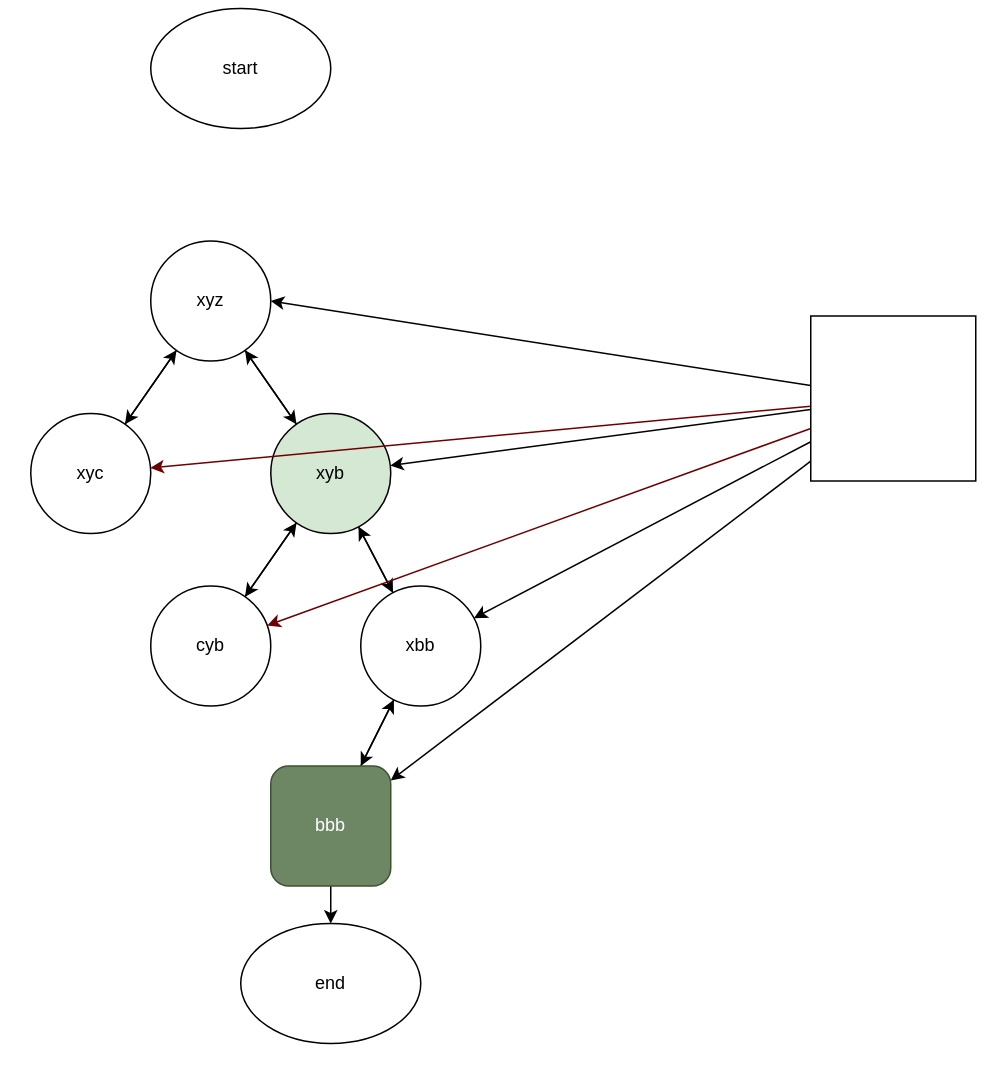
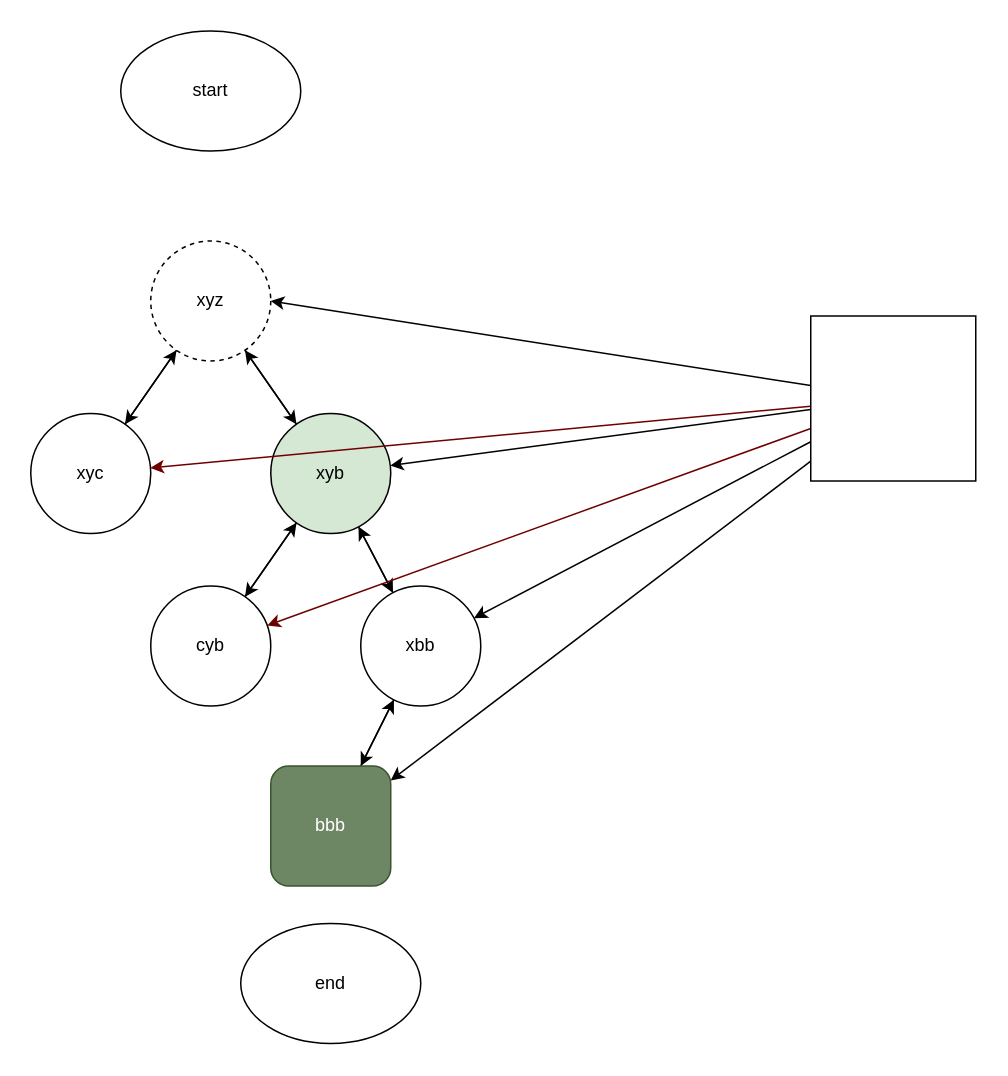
node "start": moved (241, 68) -> (211, 91)
node "xyz": style solid -> dashed
edge "bbb" -> "end": removed
